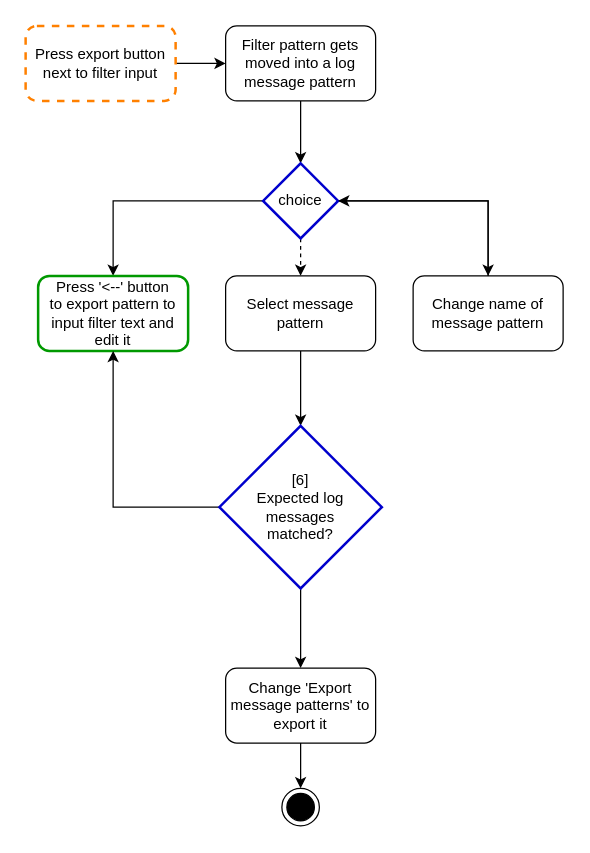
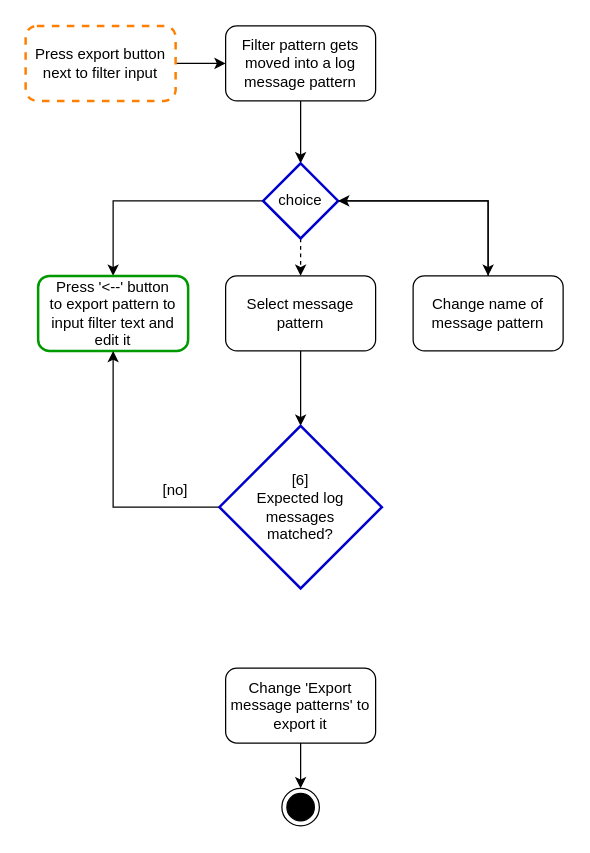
node "[no]": added
edge "[6] Expected log messages matched?" -> "Change 'Export message patterns' to export it": removed
